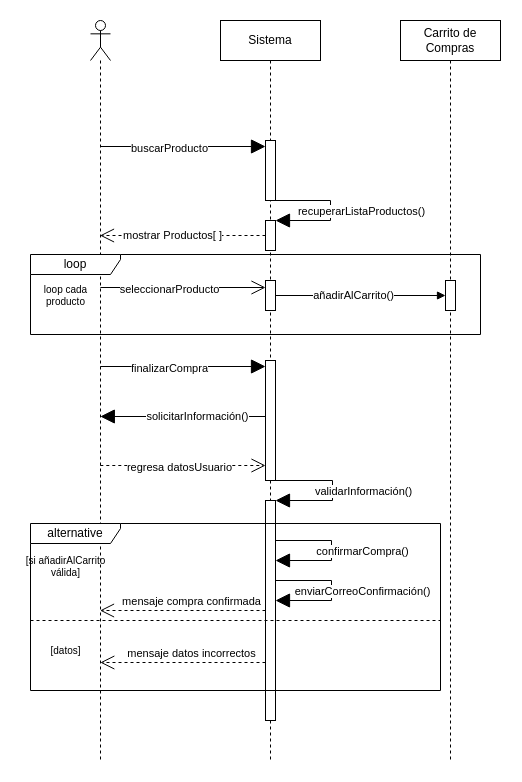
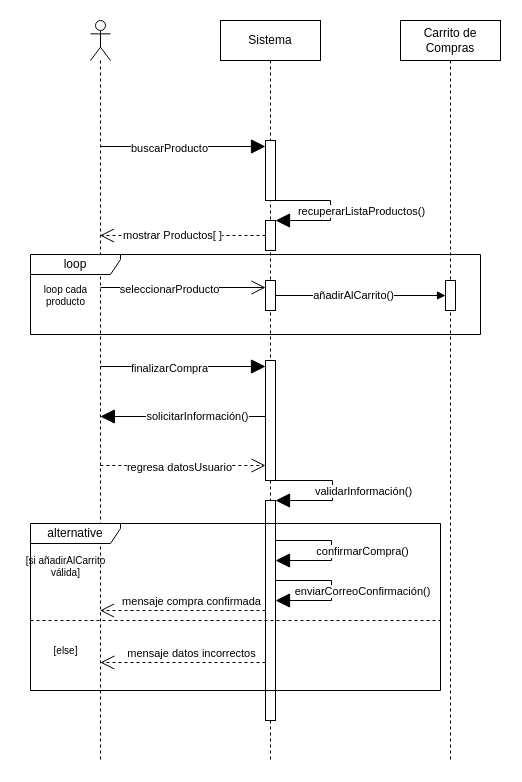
node "[datos]": label "[datos]" -> "[else]"
